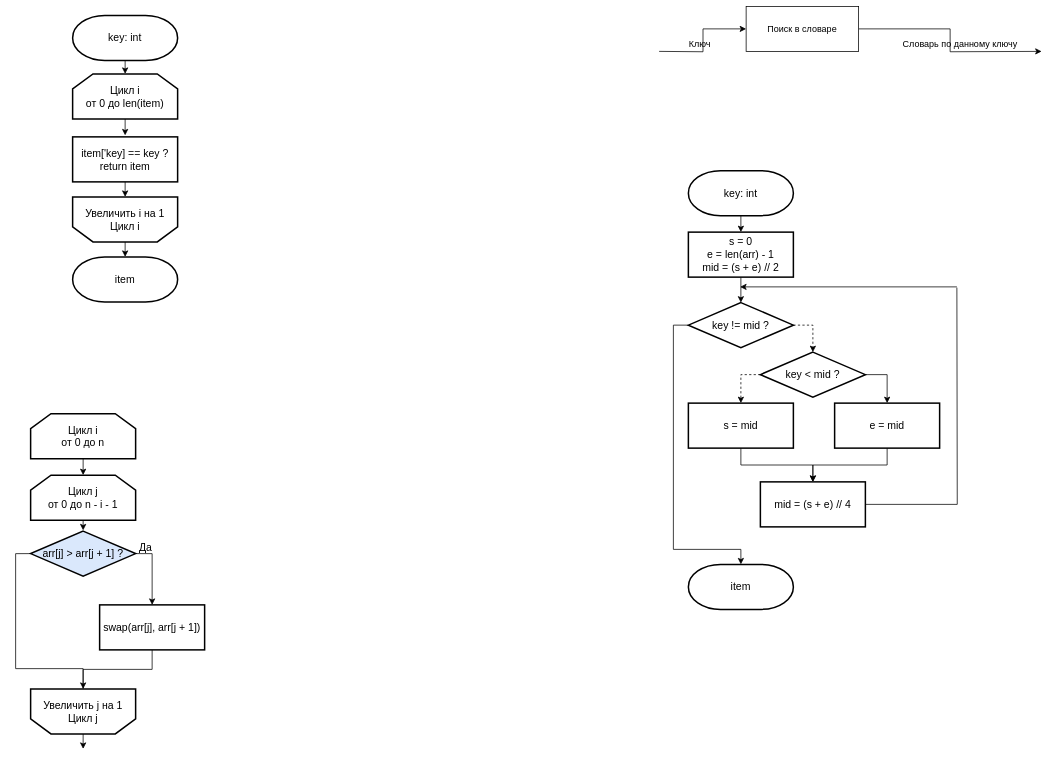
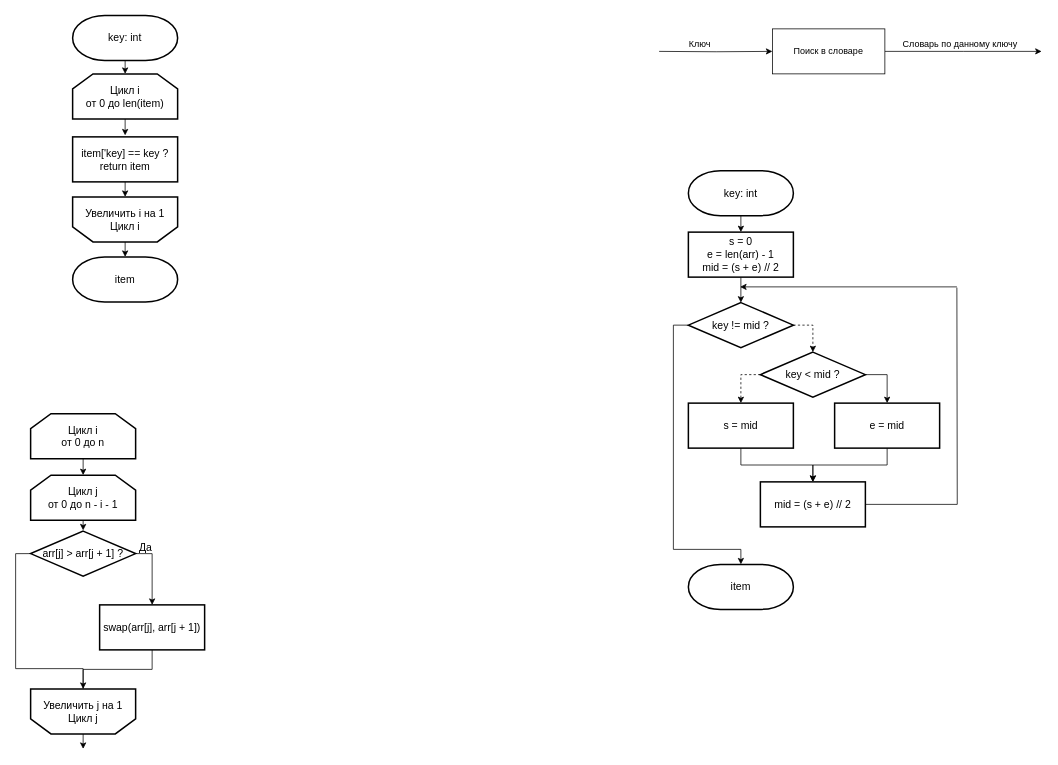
node "Поиск в словаре": moved (802, 29) -> (828, 51)
node "mid = (s + e) // 4": label "mid = (s + e) // 4" -> "mid = (s + e) // 2"
node "arr[j] > arr[j + 1] ?": fillcolor #dae8fc -> #ffffff
